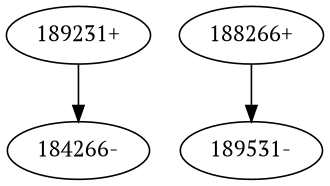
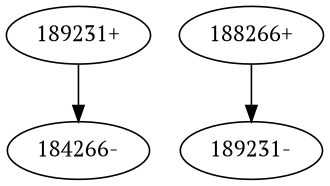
node "189531-": label "189531-" -> "189231-"
